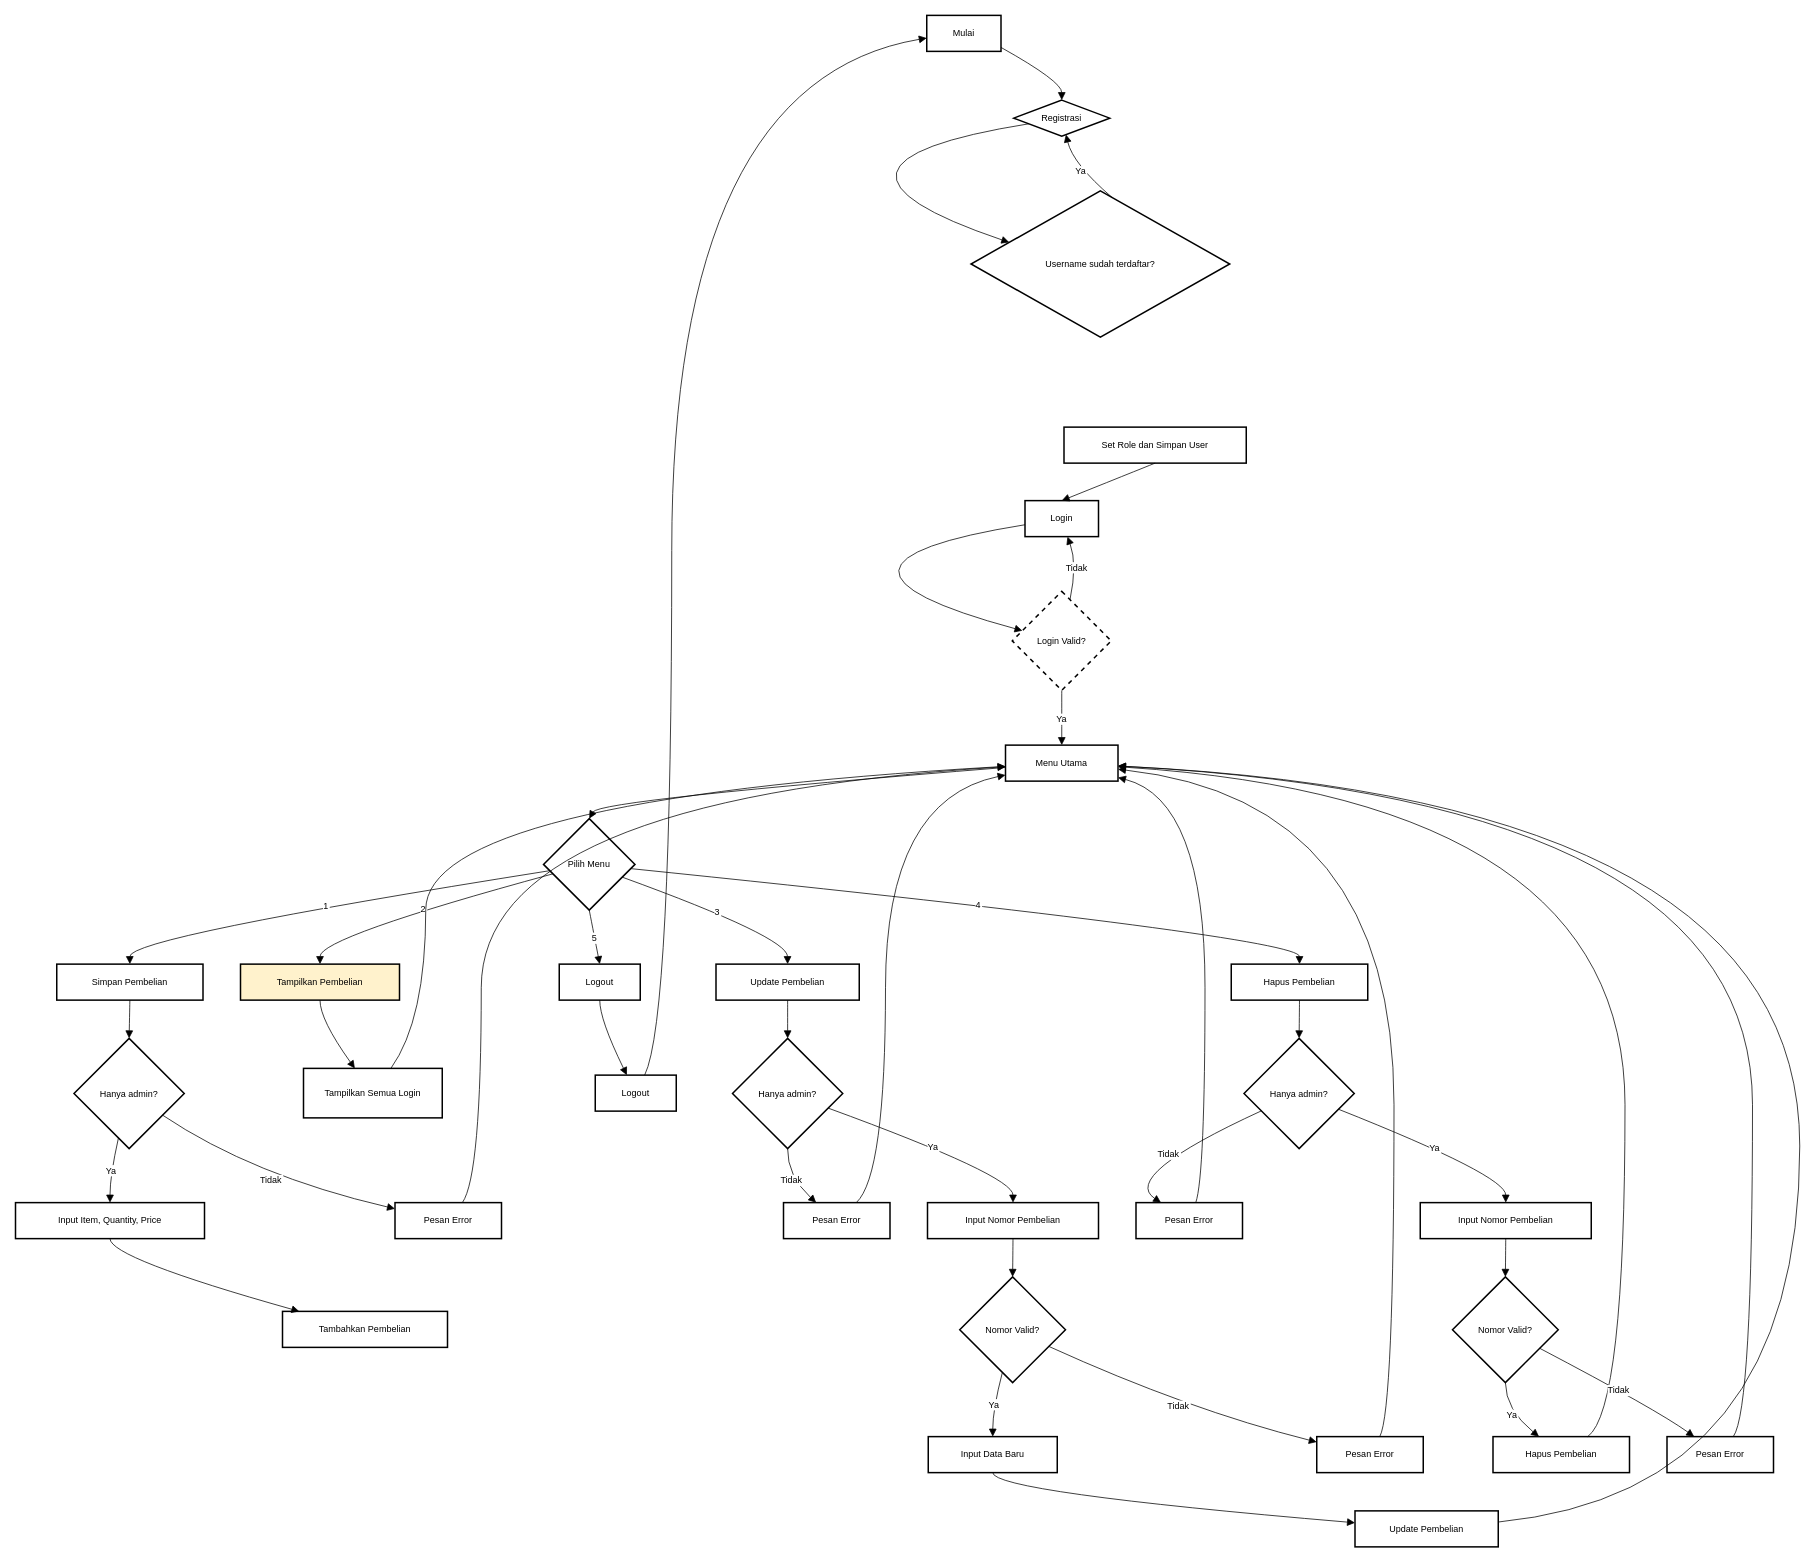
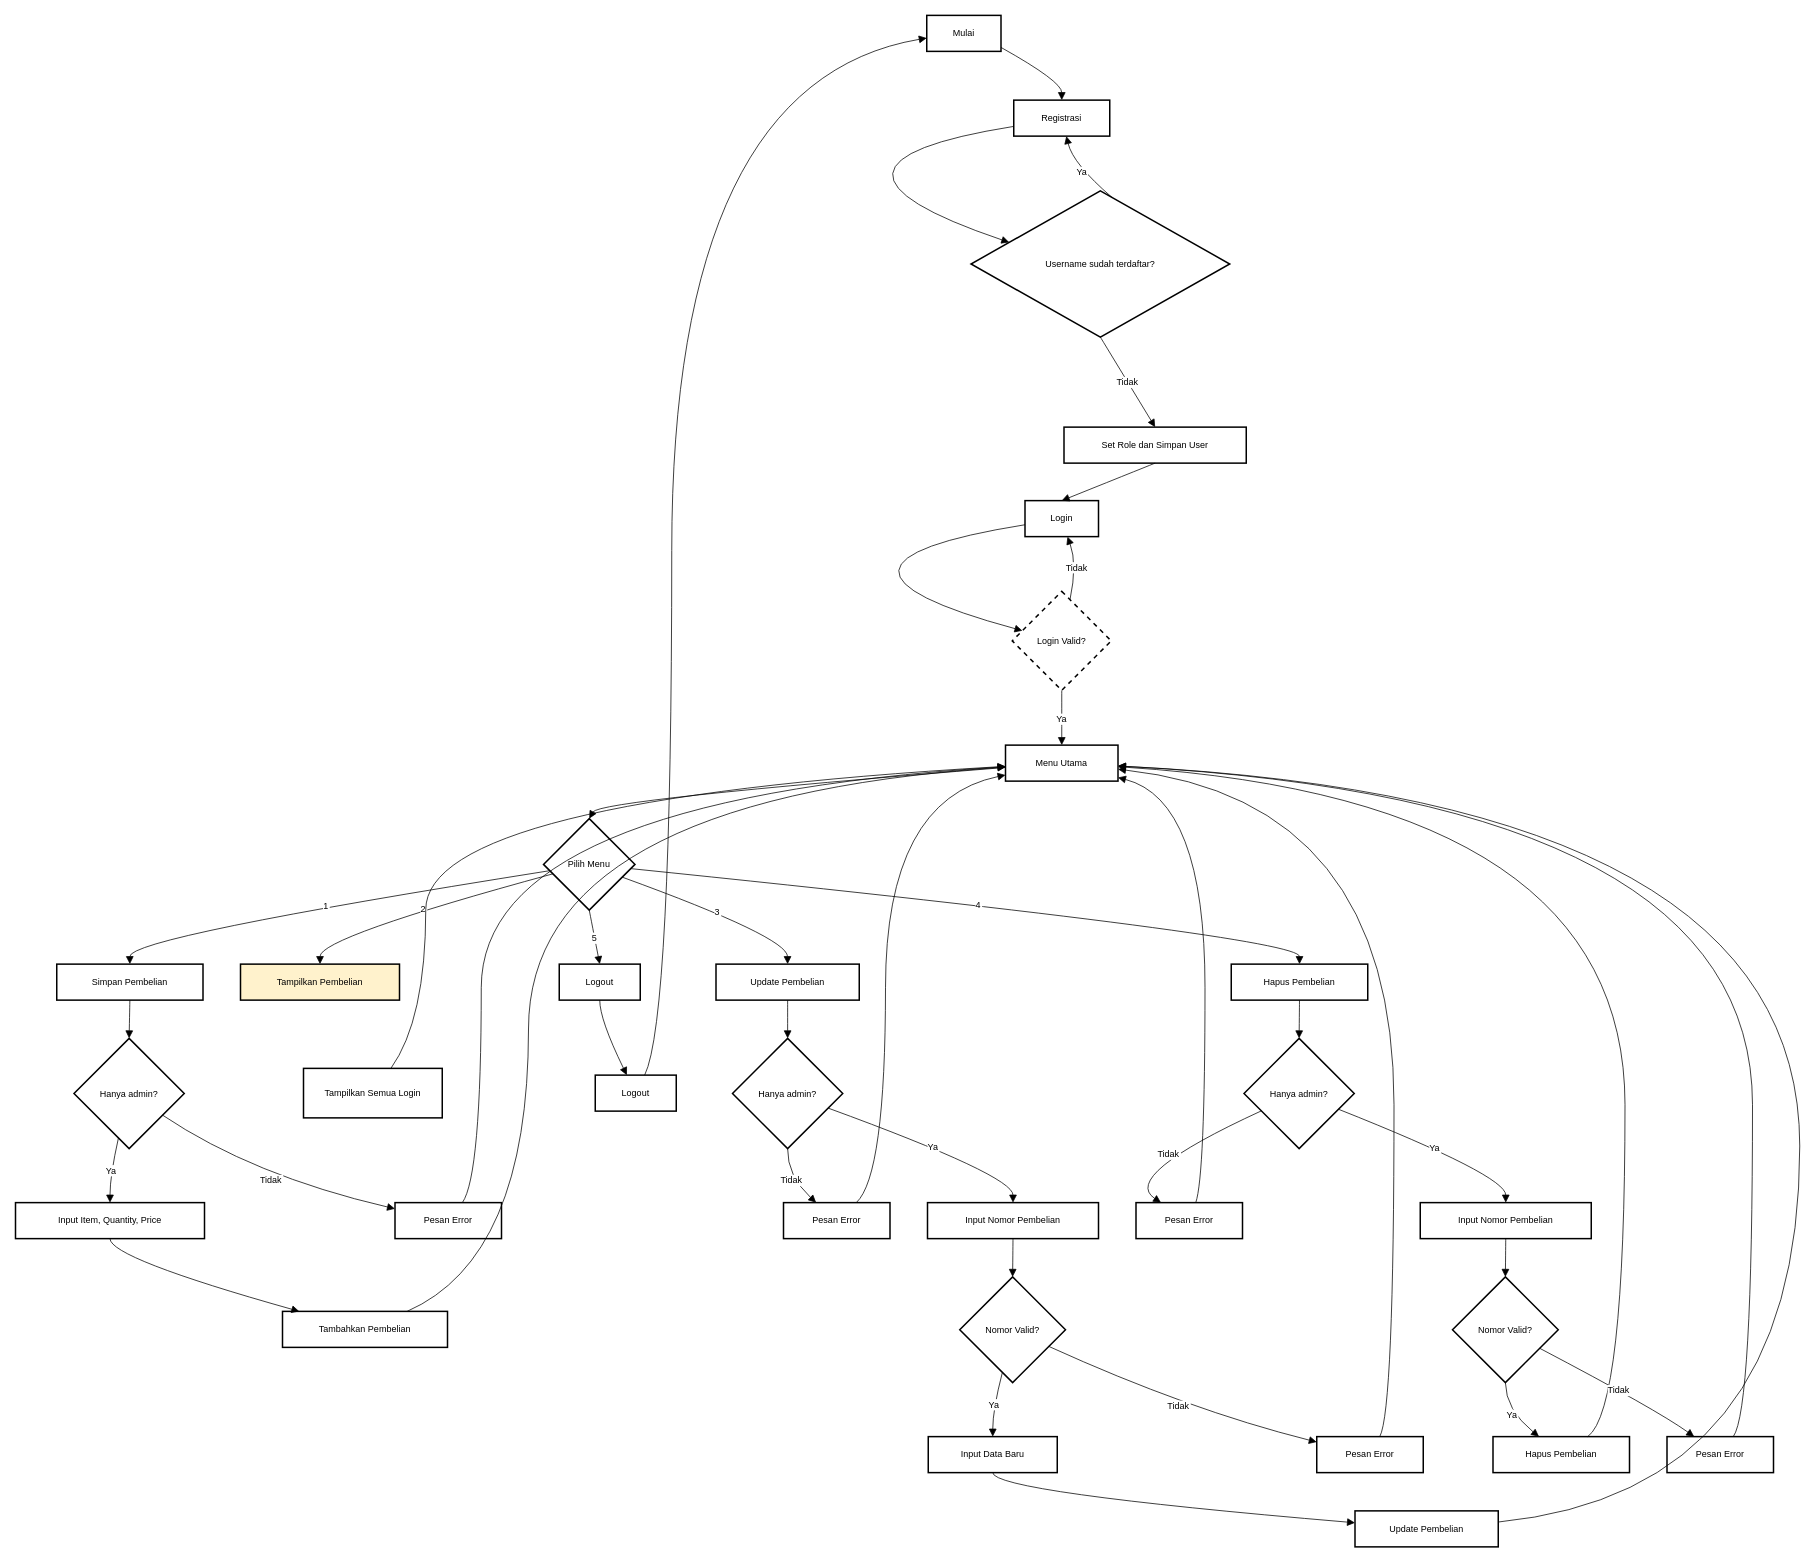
node "Registrasi": shape diamond -> rectangle
edge "Username sudah terdaftar?" -> "Set Role dan Simpan User": added, label "Tidak"
edge "Tambahkan Pembelian" -> "Menu Utama": added
edge "Tampilkan Pembelian" -> "Tampilkan Semua Login": removed
